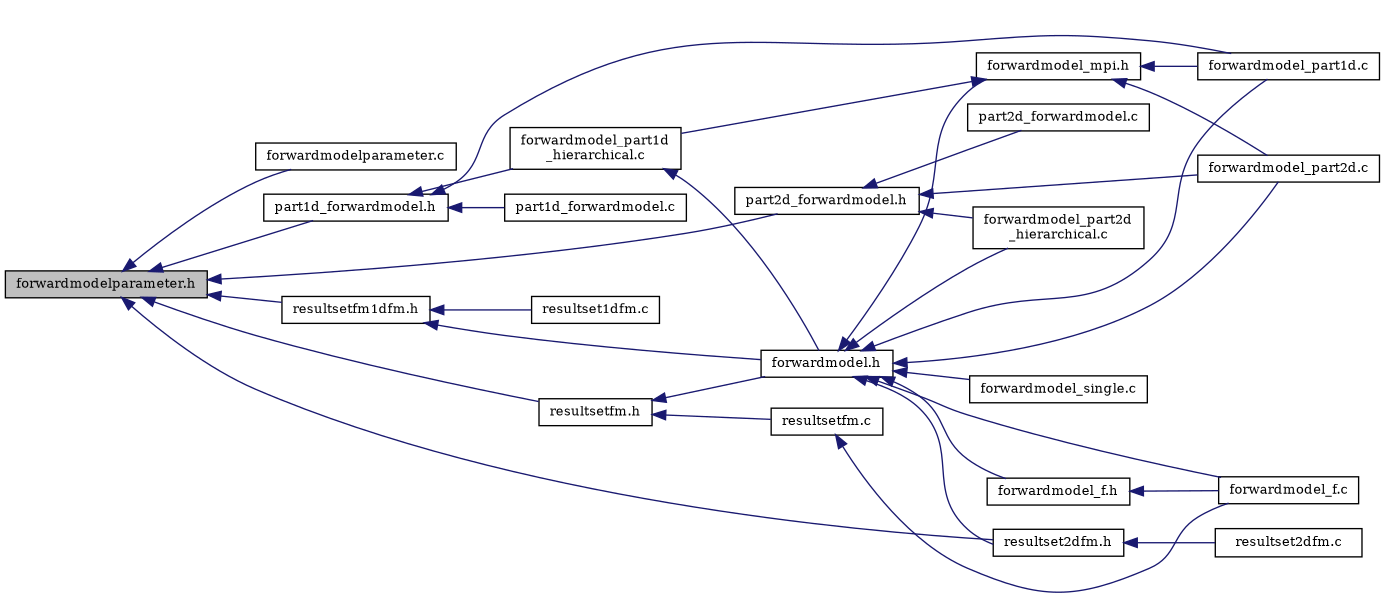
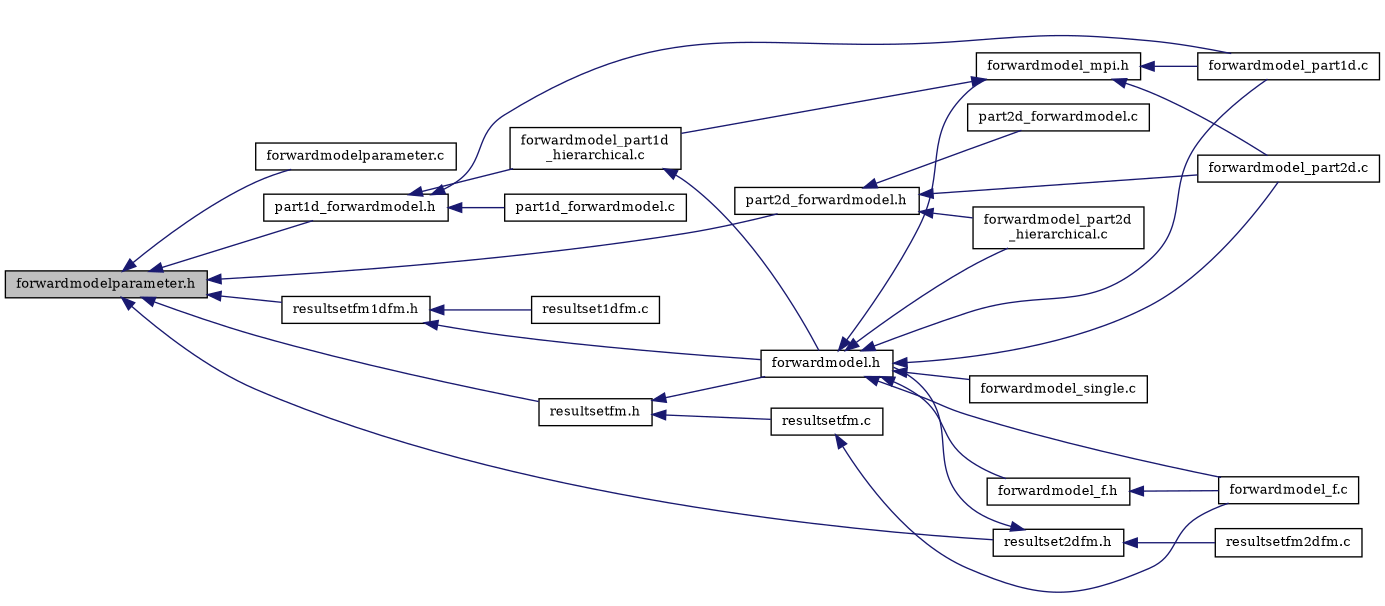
edge "resultset2dfm.h" -> "forwardmodel.h": reversed
node "resultset2dfm.c": label "resultset2dfm.c" -> "resultsetfm2dfm.c"
